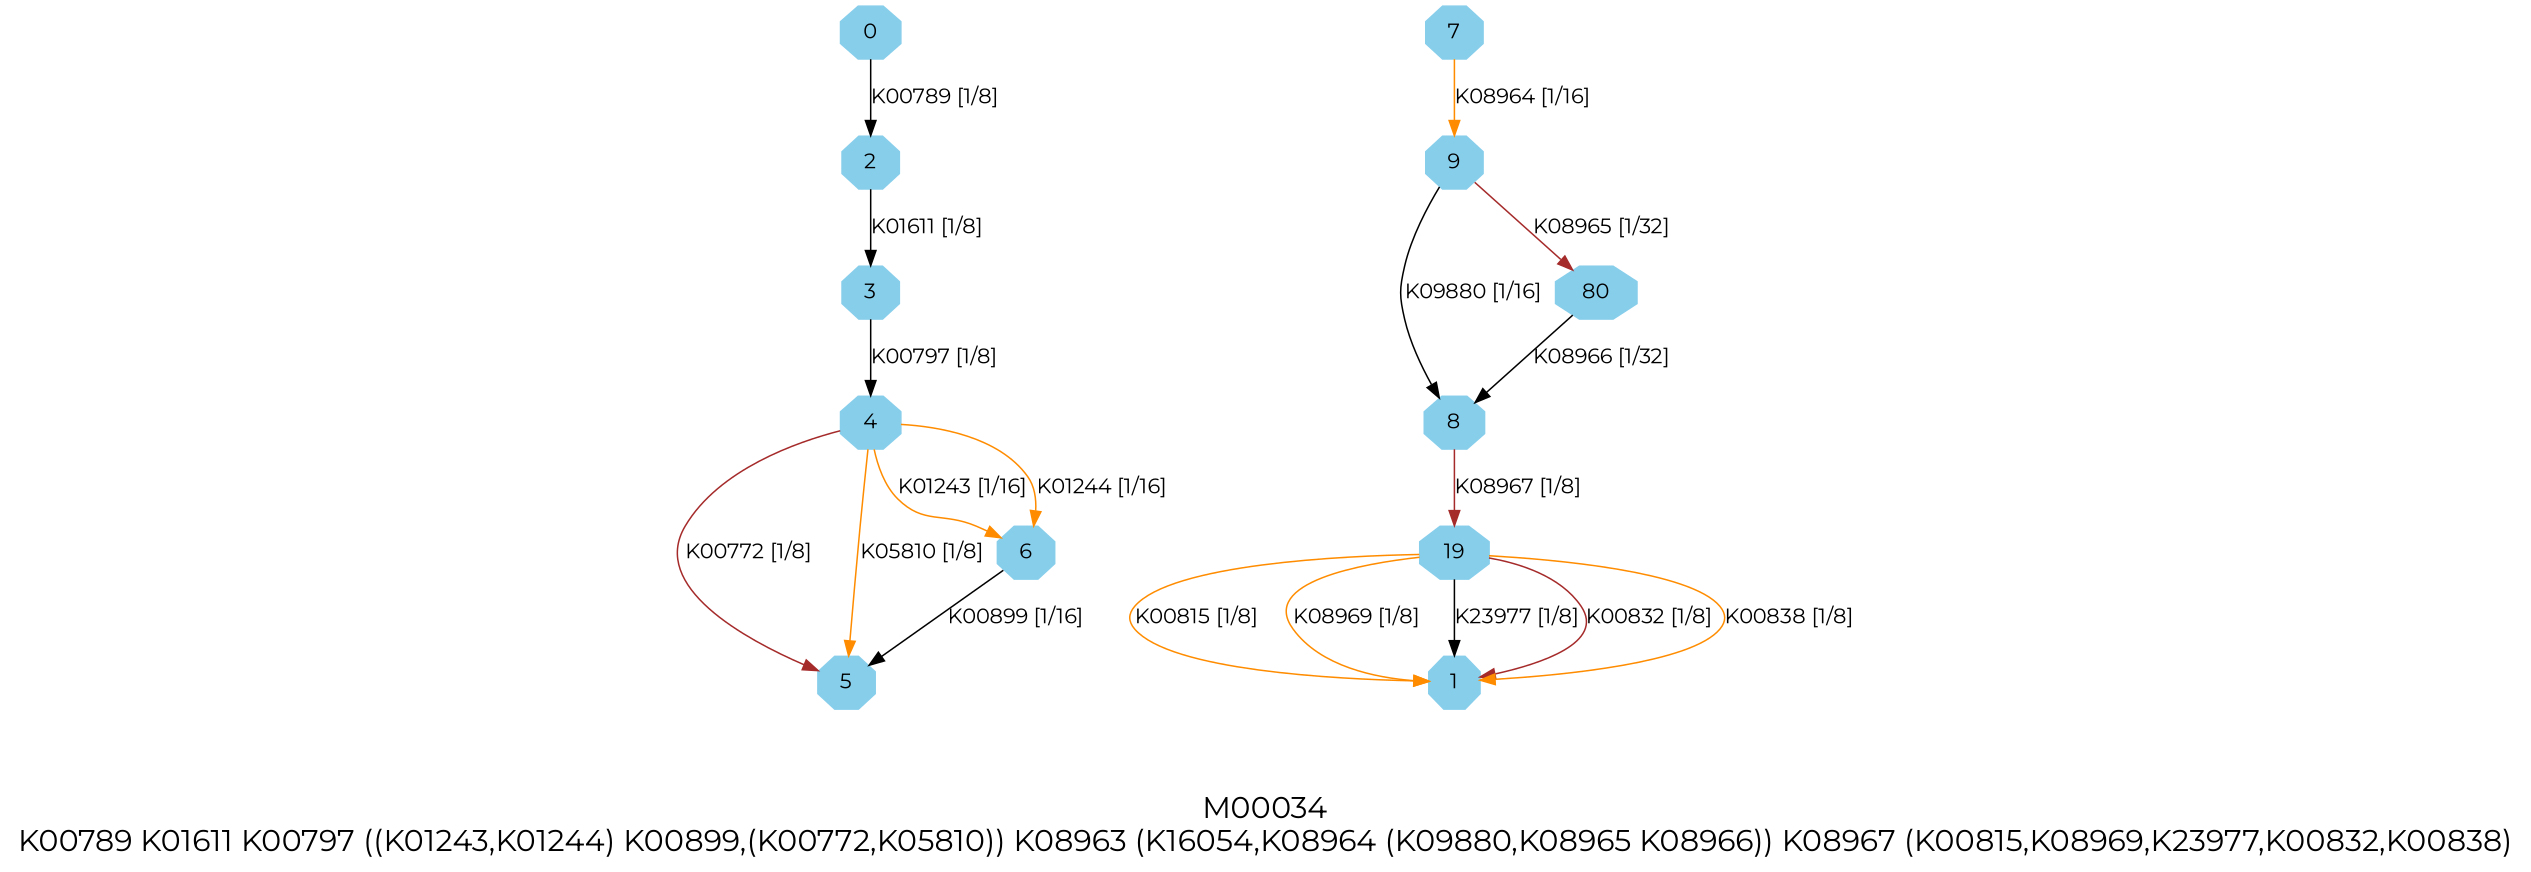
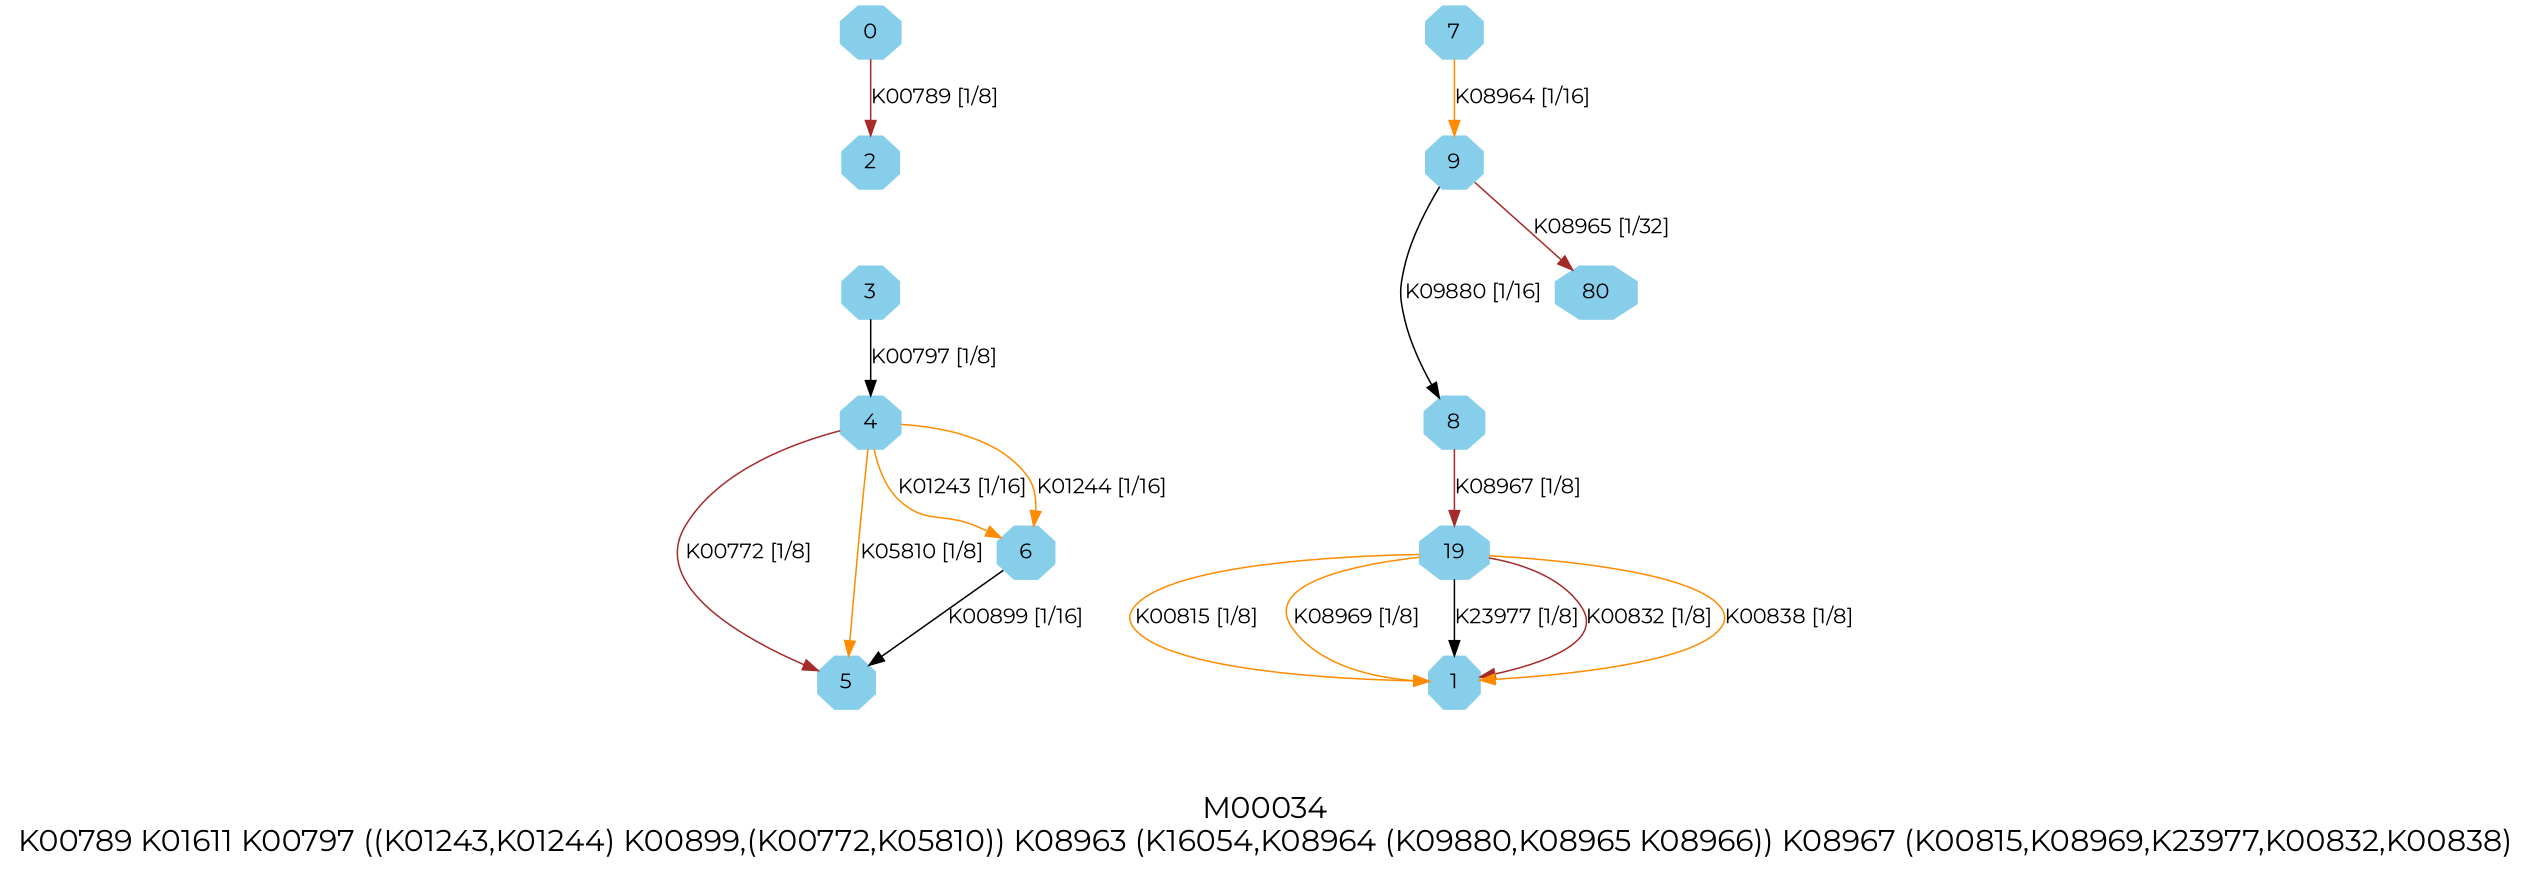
edge "0" -> "2": color black -> brown
edge "2" -> "3": removed, label "K01611 [1/8]"
edge "80" -> "8": removed, label "K08966 [1/32]"
